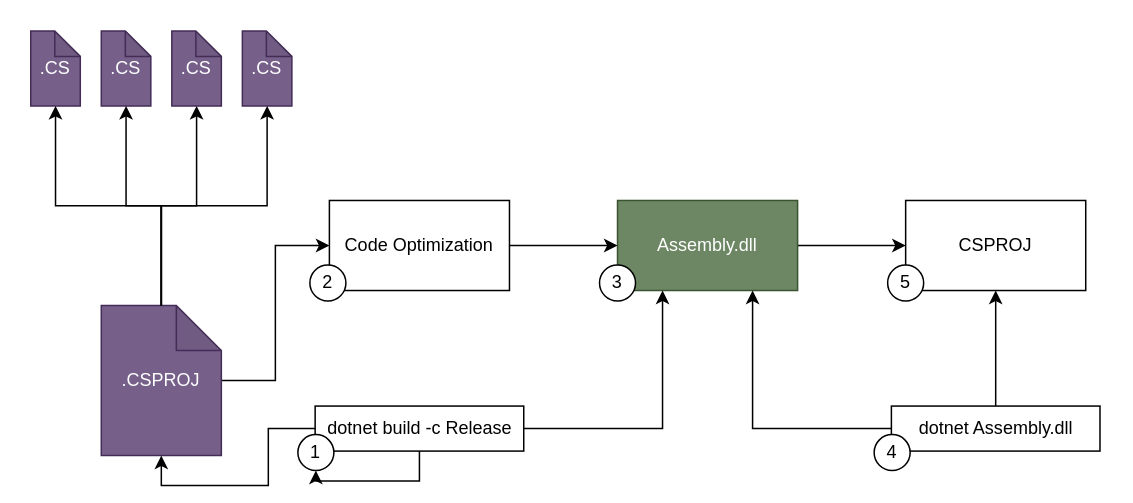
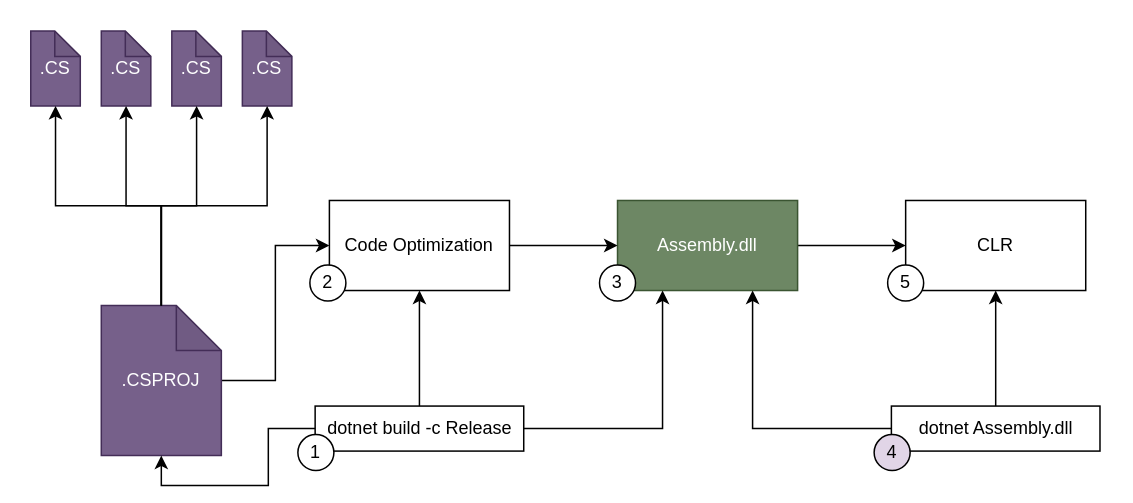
node "CSPROJ": label "CSPROJ" -> "CLR"
node "4": fillcolor #ffffff -> #e1d5e7
edge "dotnet build -c Release" -> "1": now "dotnet build -c Release" -> "Code Optimization"
